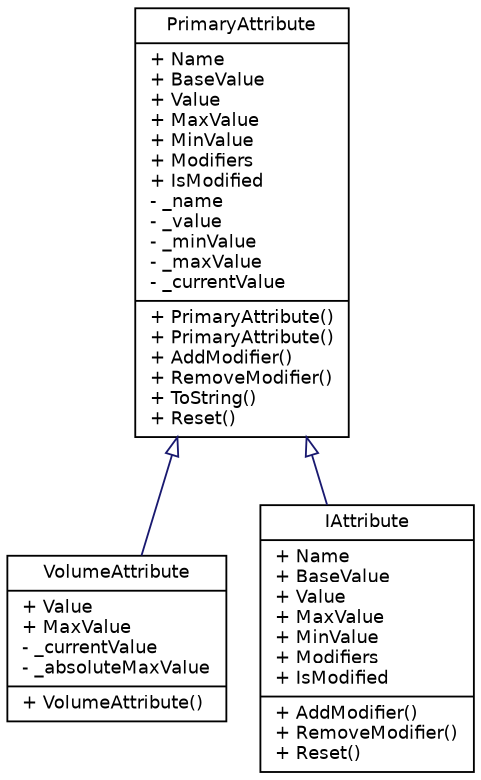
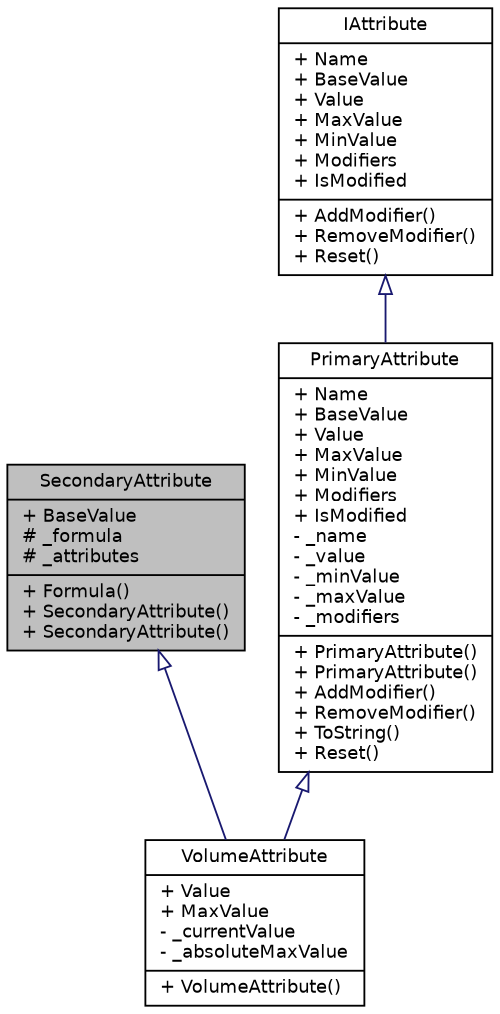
node "PrimaryAttribute": text "- _currentValue" -> "- _modifiers"
edge "IAttribute" -> "PrimaryAttribute": reversed
node "SecondaryAttribute": added
